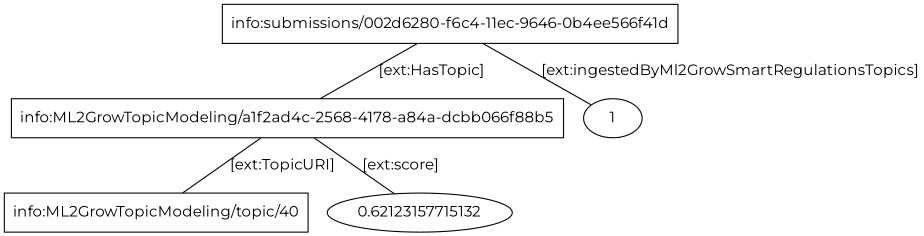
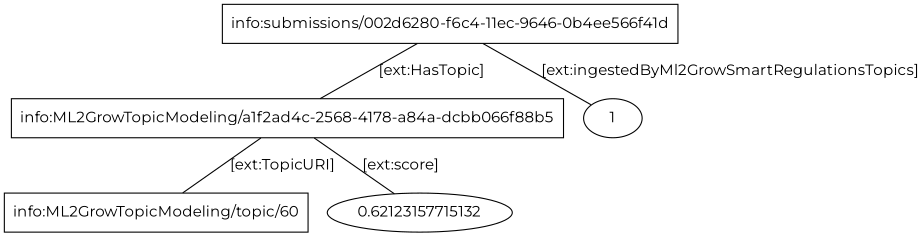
node "info:ML2GrowTopicModeling/topic/40": label "info:ML2GrowTopicModeling/topic/40" -> "info:ML2GrowTopicModeling/topic/60"
